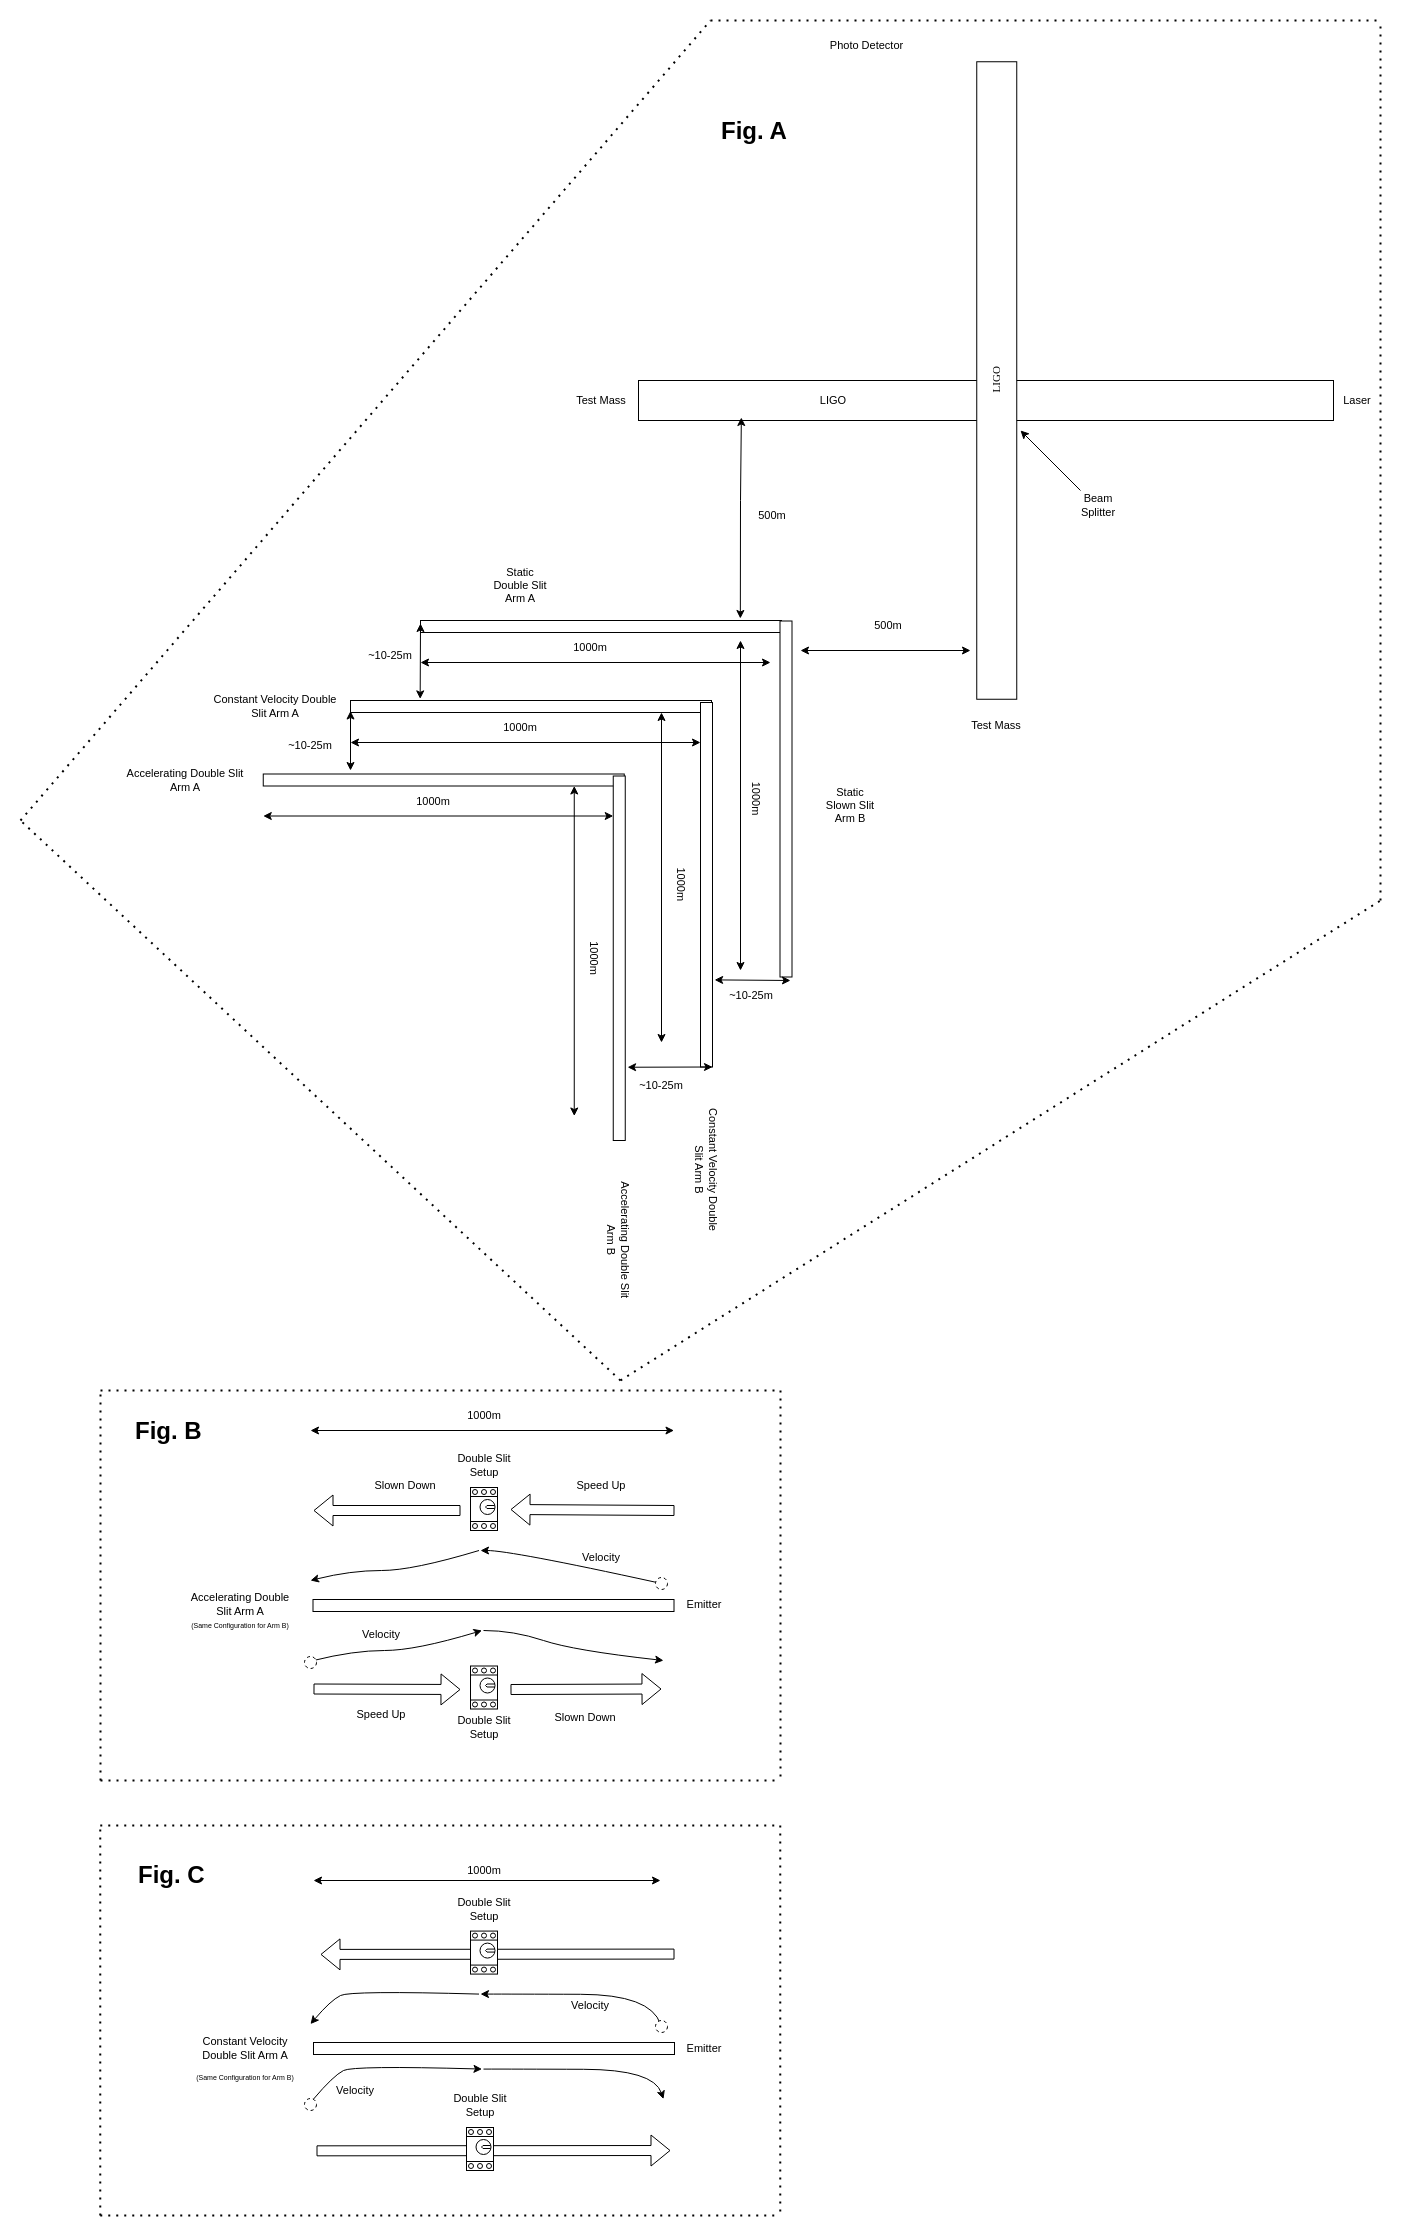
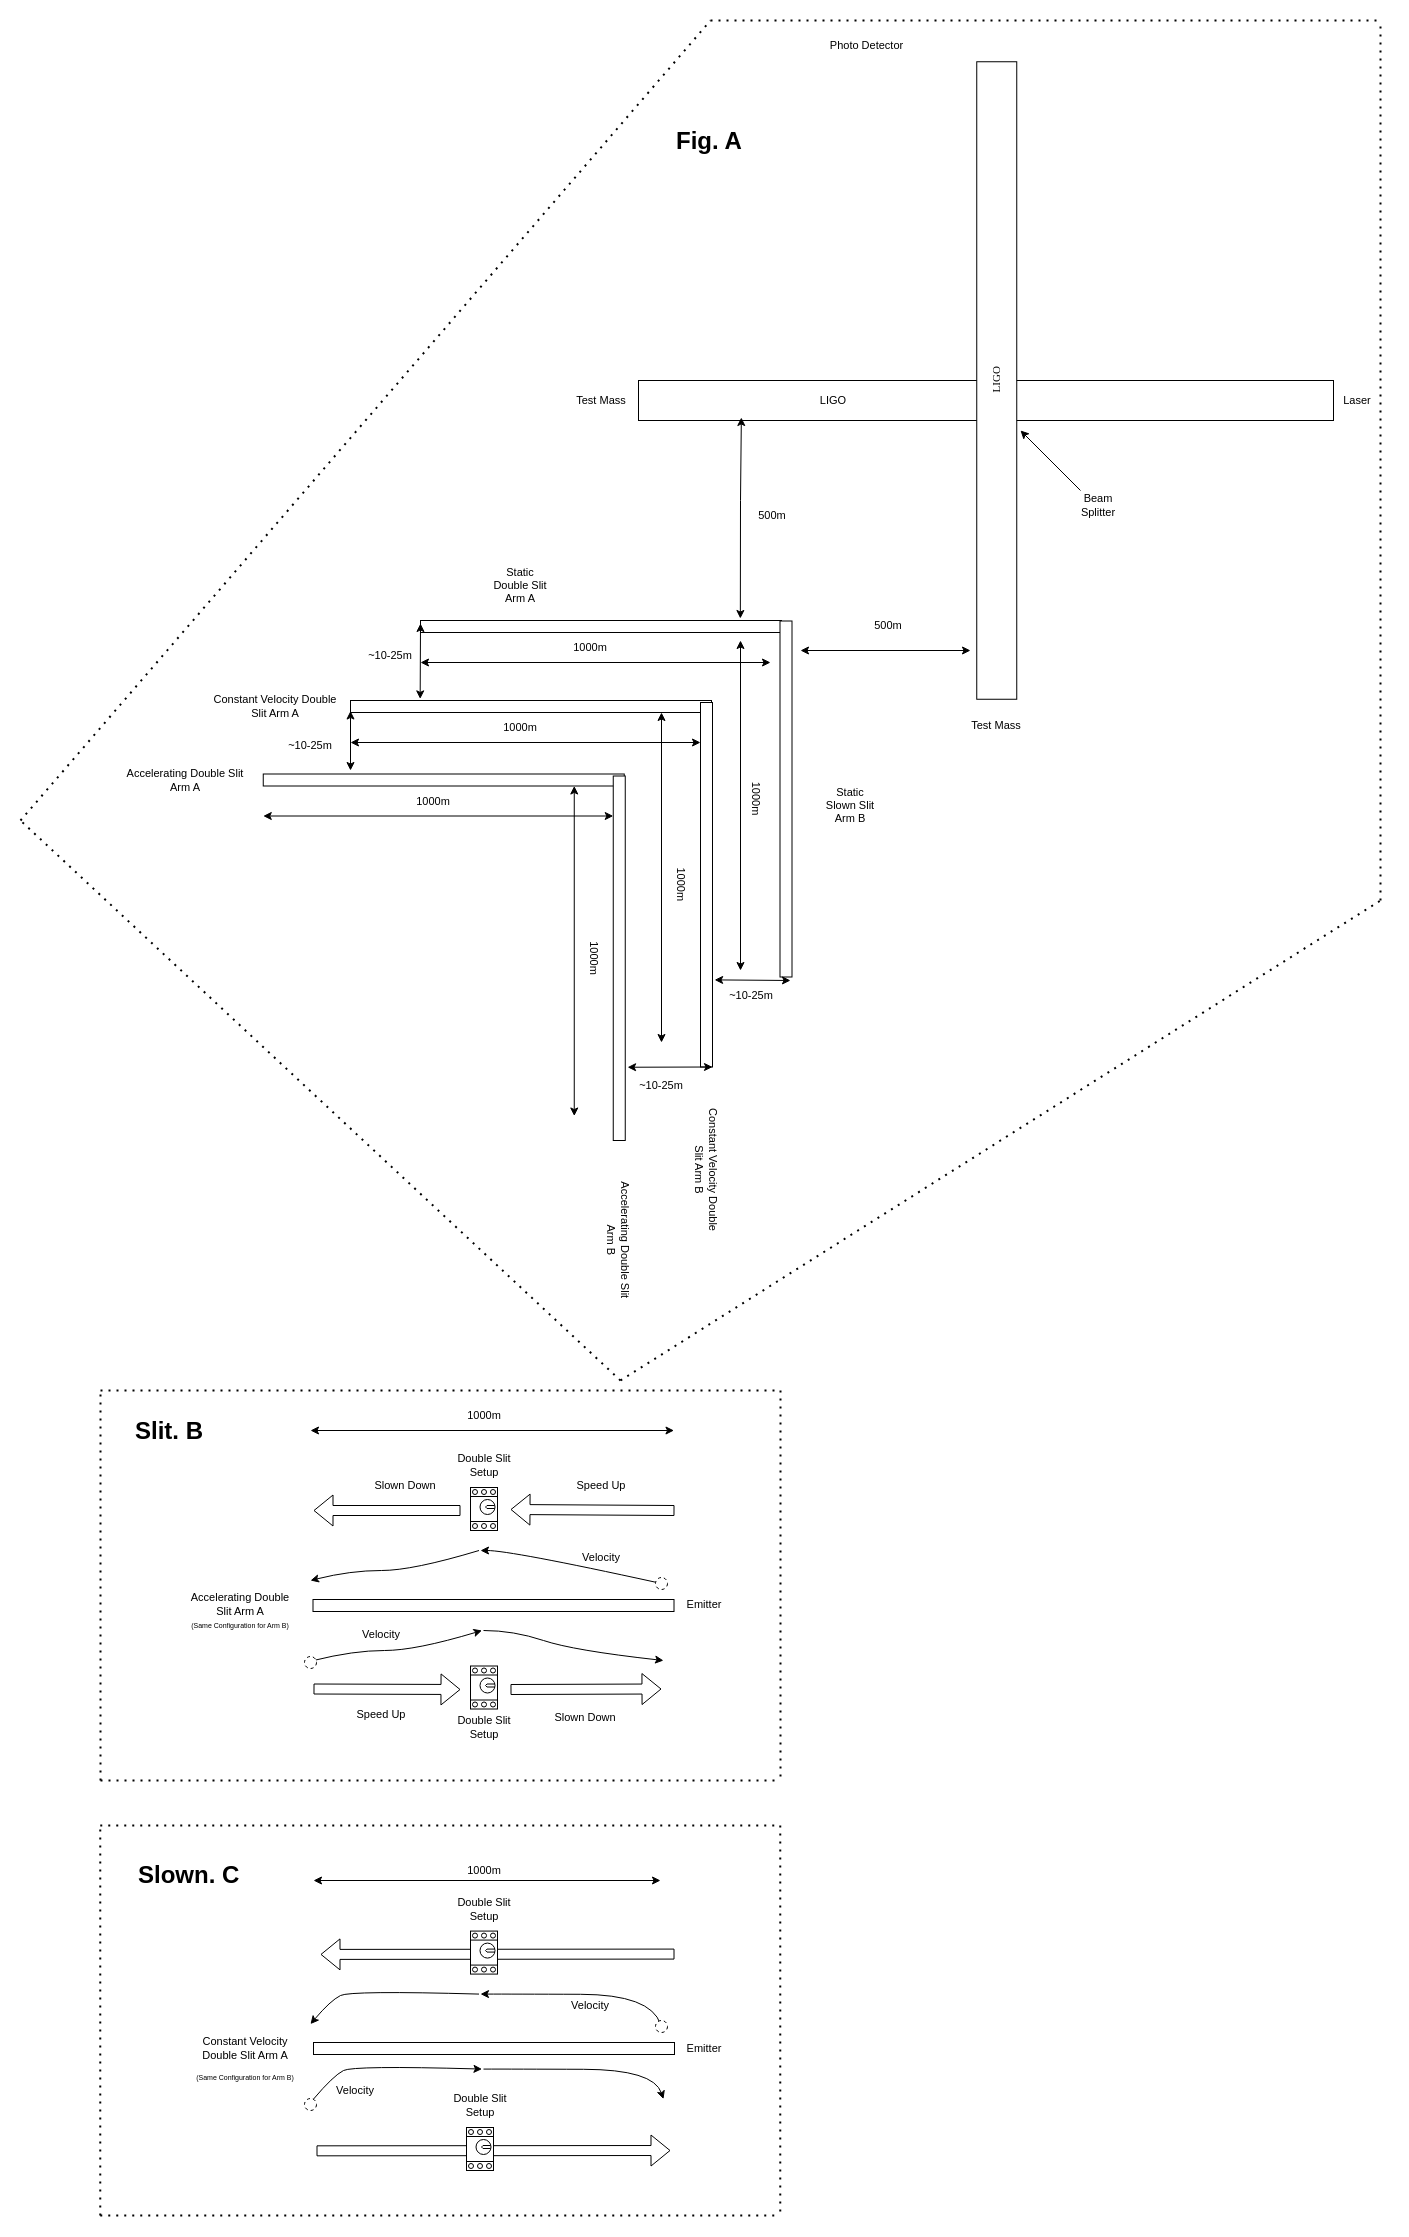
node "Fig. A": moved (810, 171) -> (765, 181)
node "Fig. B": label "Fig. B" -> "Slit. B"
node "Fig. C": label "Fig. C" -> "Slown. C"
